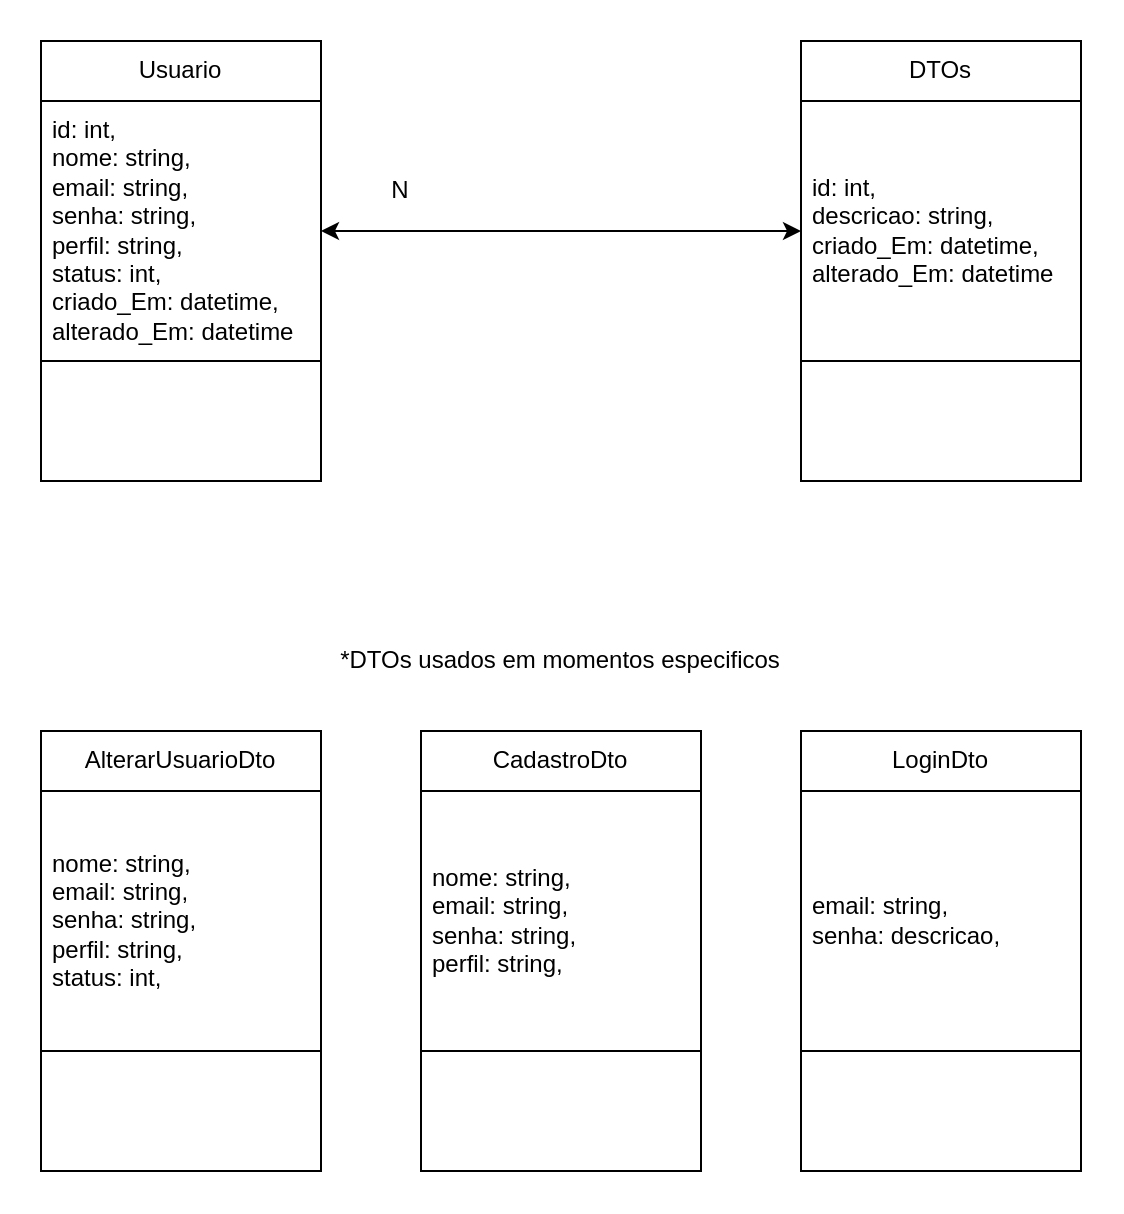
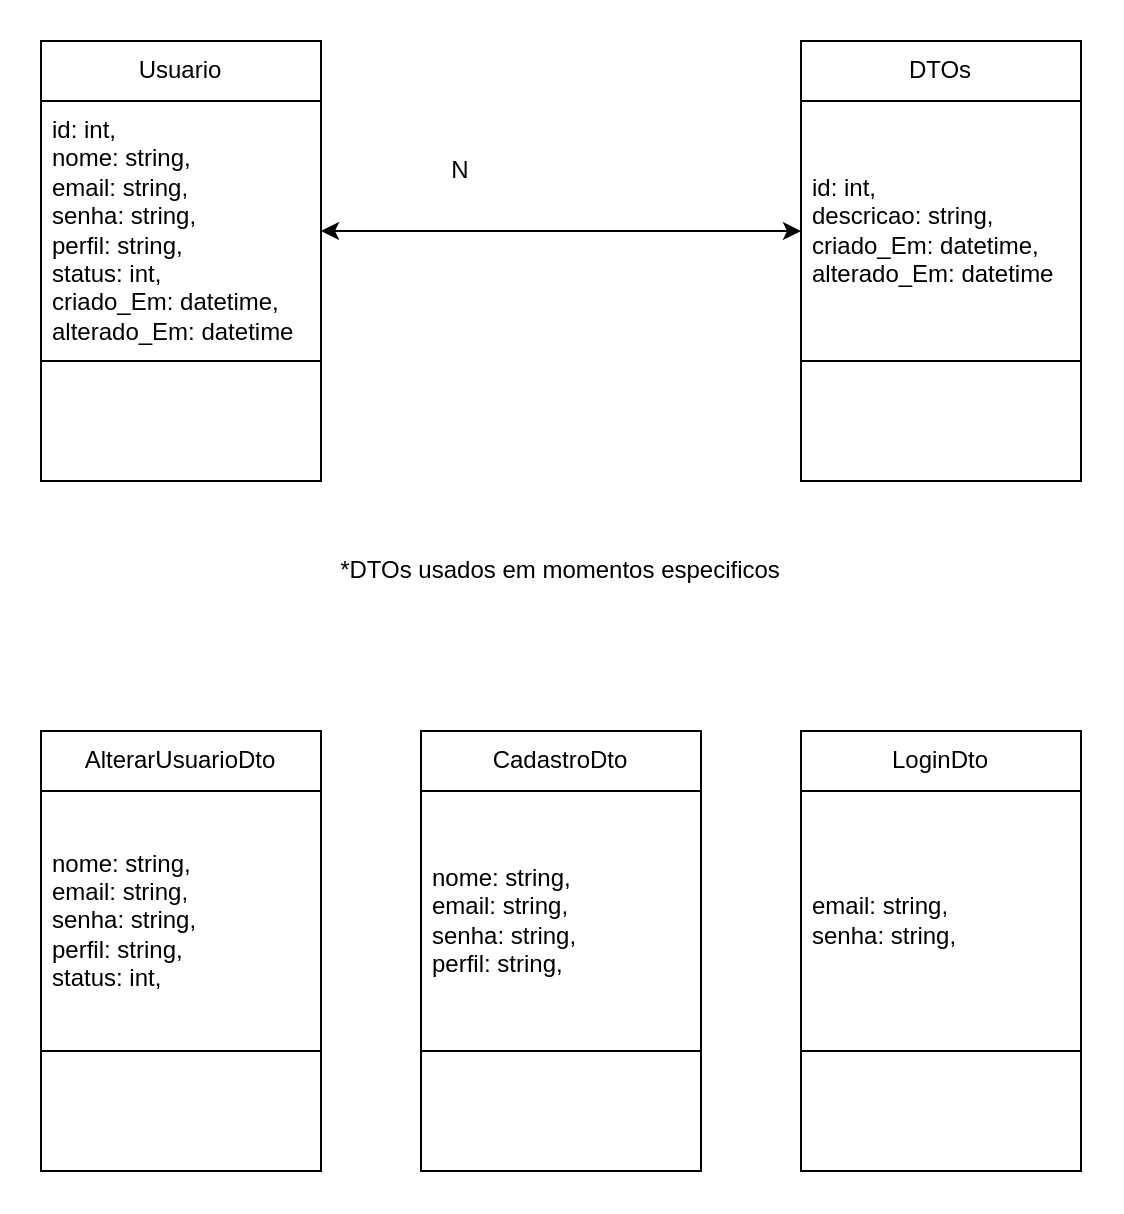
node "N": moved (401, 191) -> (461, 171)
node "*DTOs usados em momentos especificos": moved (561, 661) -> (561, 571)
node "email: string, senha: descricao,": label "email: string, senha: descricao," -> "email: string, senha: string,"
